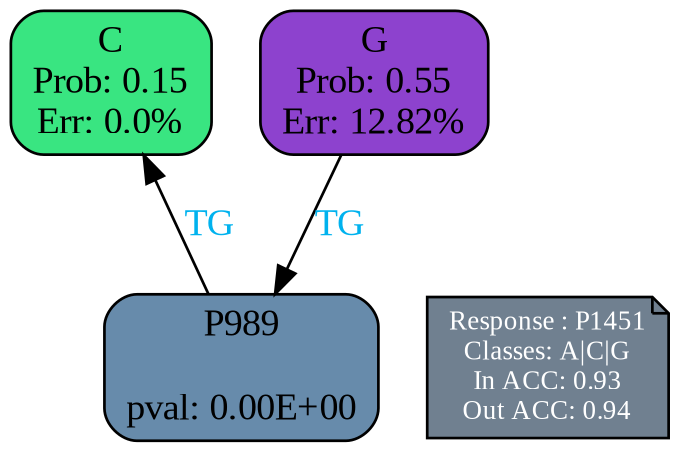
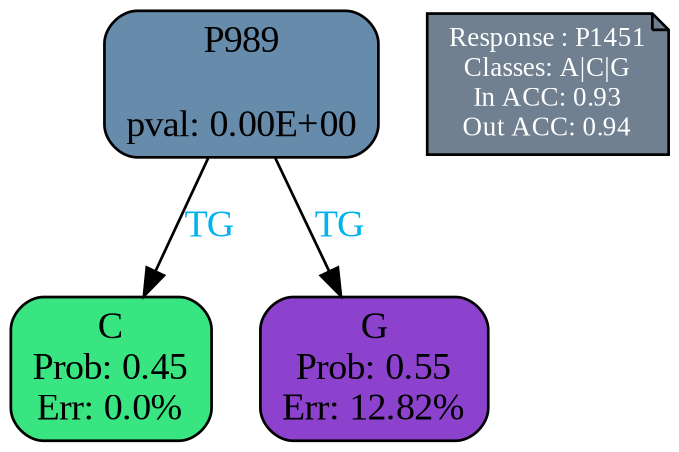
node "C Prob: 0.15 Err: 0.0%": label "C Prob: 0.15 Err: 0.0%" -> "C Prob: 0.45 Err: 0.0%"
edge "G Prob: 0.55 Err: 12.82%" -> "P989 pval: 0.00E+00": reversed
